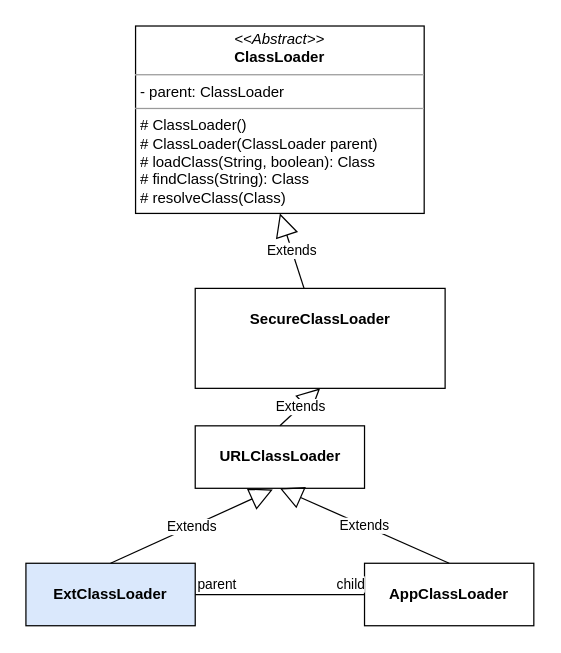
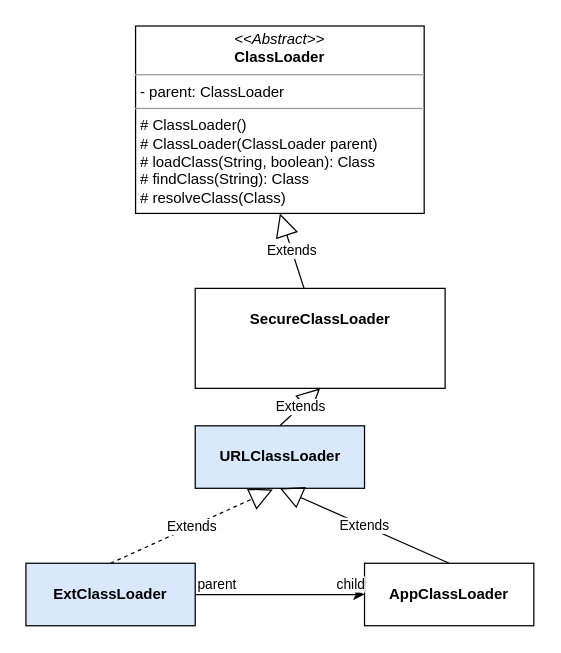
node "URLClassLoader": fillcolor #ffffff -> #dae8fc
edge "ExtClassLoader" -> "URLClassLoader": style solid -> dashed
edge "ExtClassLoader" -- "AppClassLoader": arrowhead none -> classic
